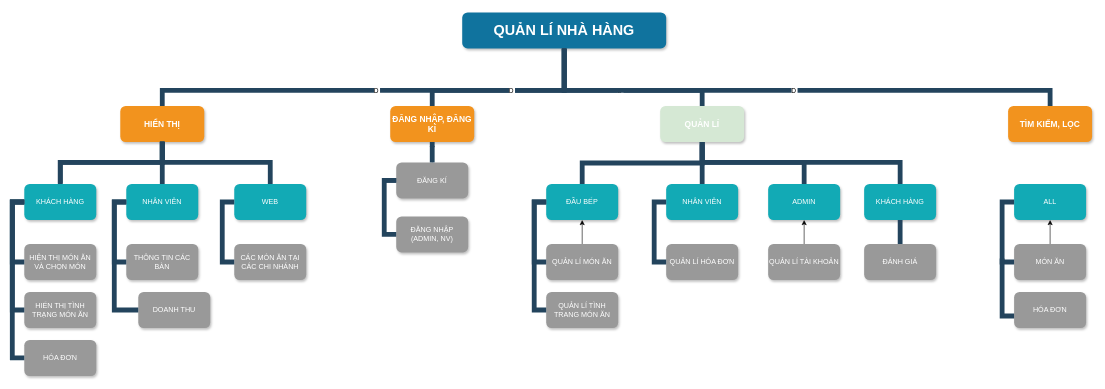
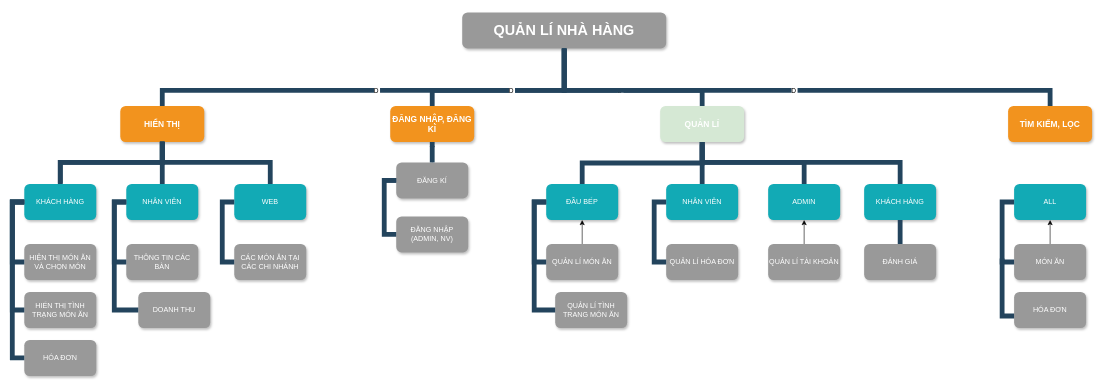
node "QUẢN LÍ NHÀ HÀNG": fillcolor #10739e -> #999999
node "QUẢN LÍ TÌNH TRANG MÓN ĂN": moved (582, 310) -> (591, 310)
